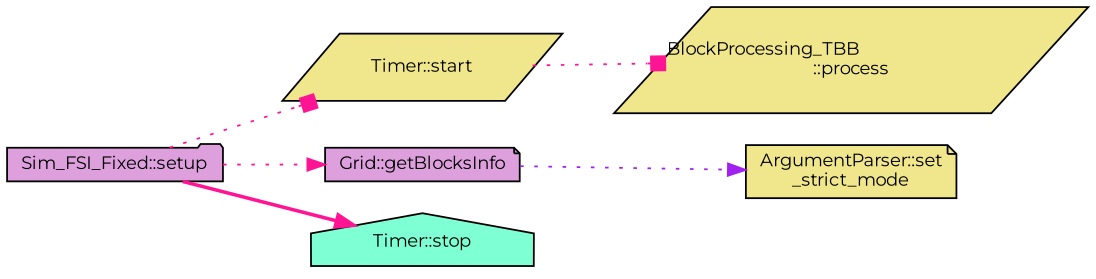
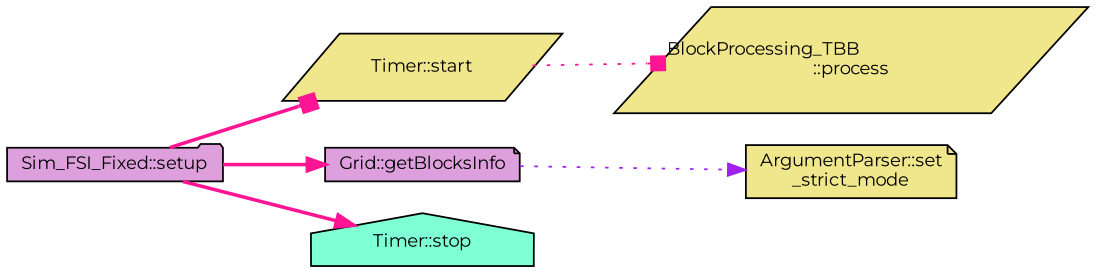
edge "Sim_FSI_Fixed::setup" -> "Timer::start": style dotted -> bold
edge "Sim_FSI_Fixed::setup" -> "Grid::getBlocksInfo": style dotted -> bold
